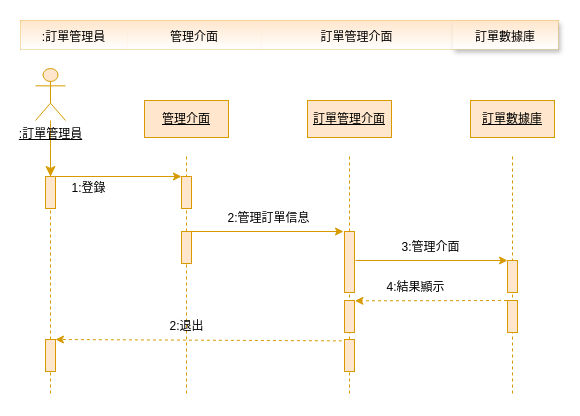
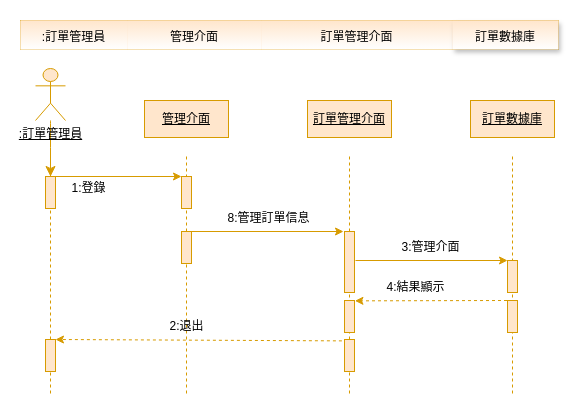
node "2:管理訂單信息": label "2:管理訂單信息" -> "8:管理訂單信息"
